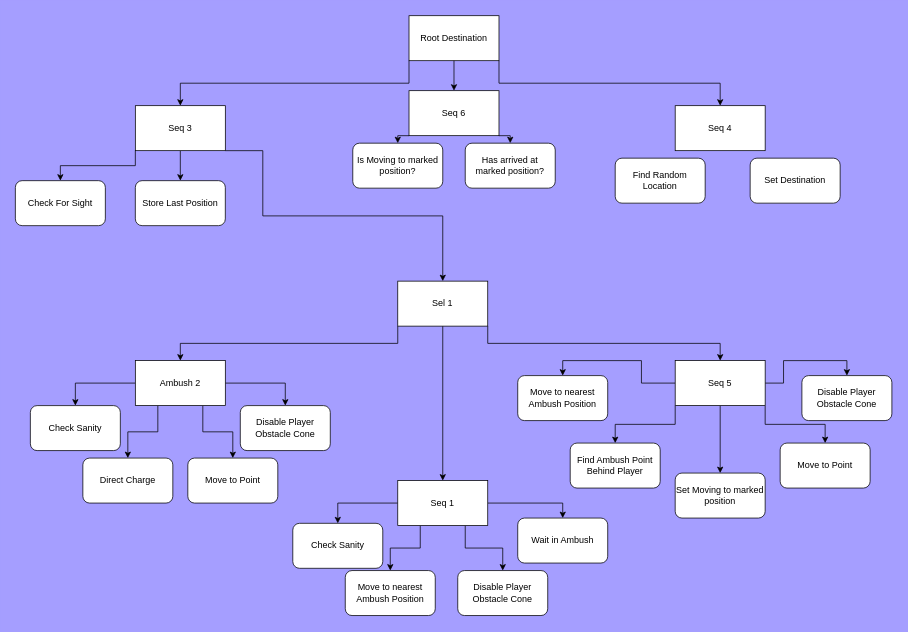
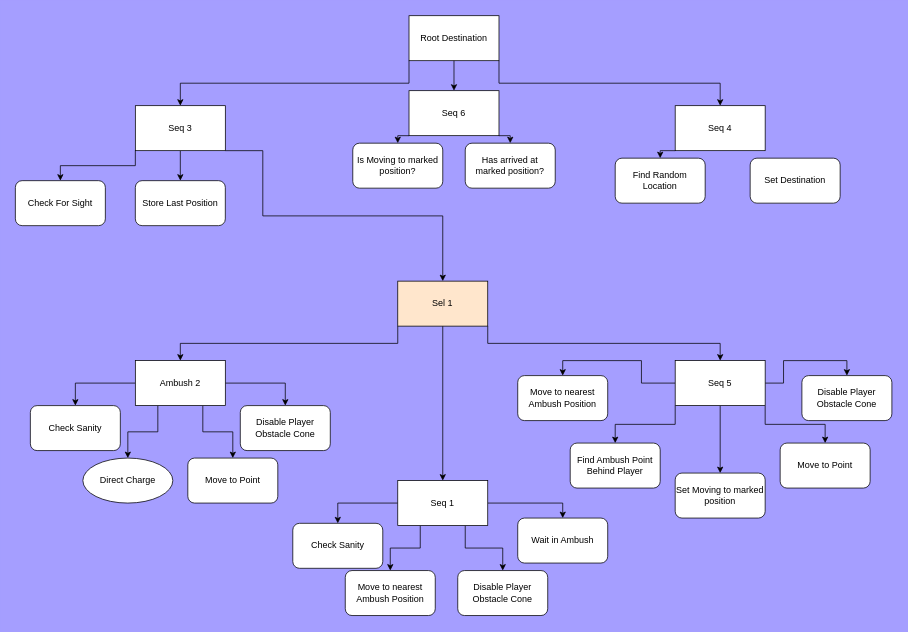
edge "Seq 4" -> "Find Random Location": added
node "Sel 1": fillcolor #ffffff -> #ffe6cc
node "Direct Charge": shape rounded rectangle -> ellipse
